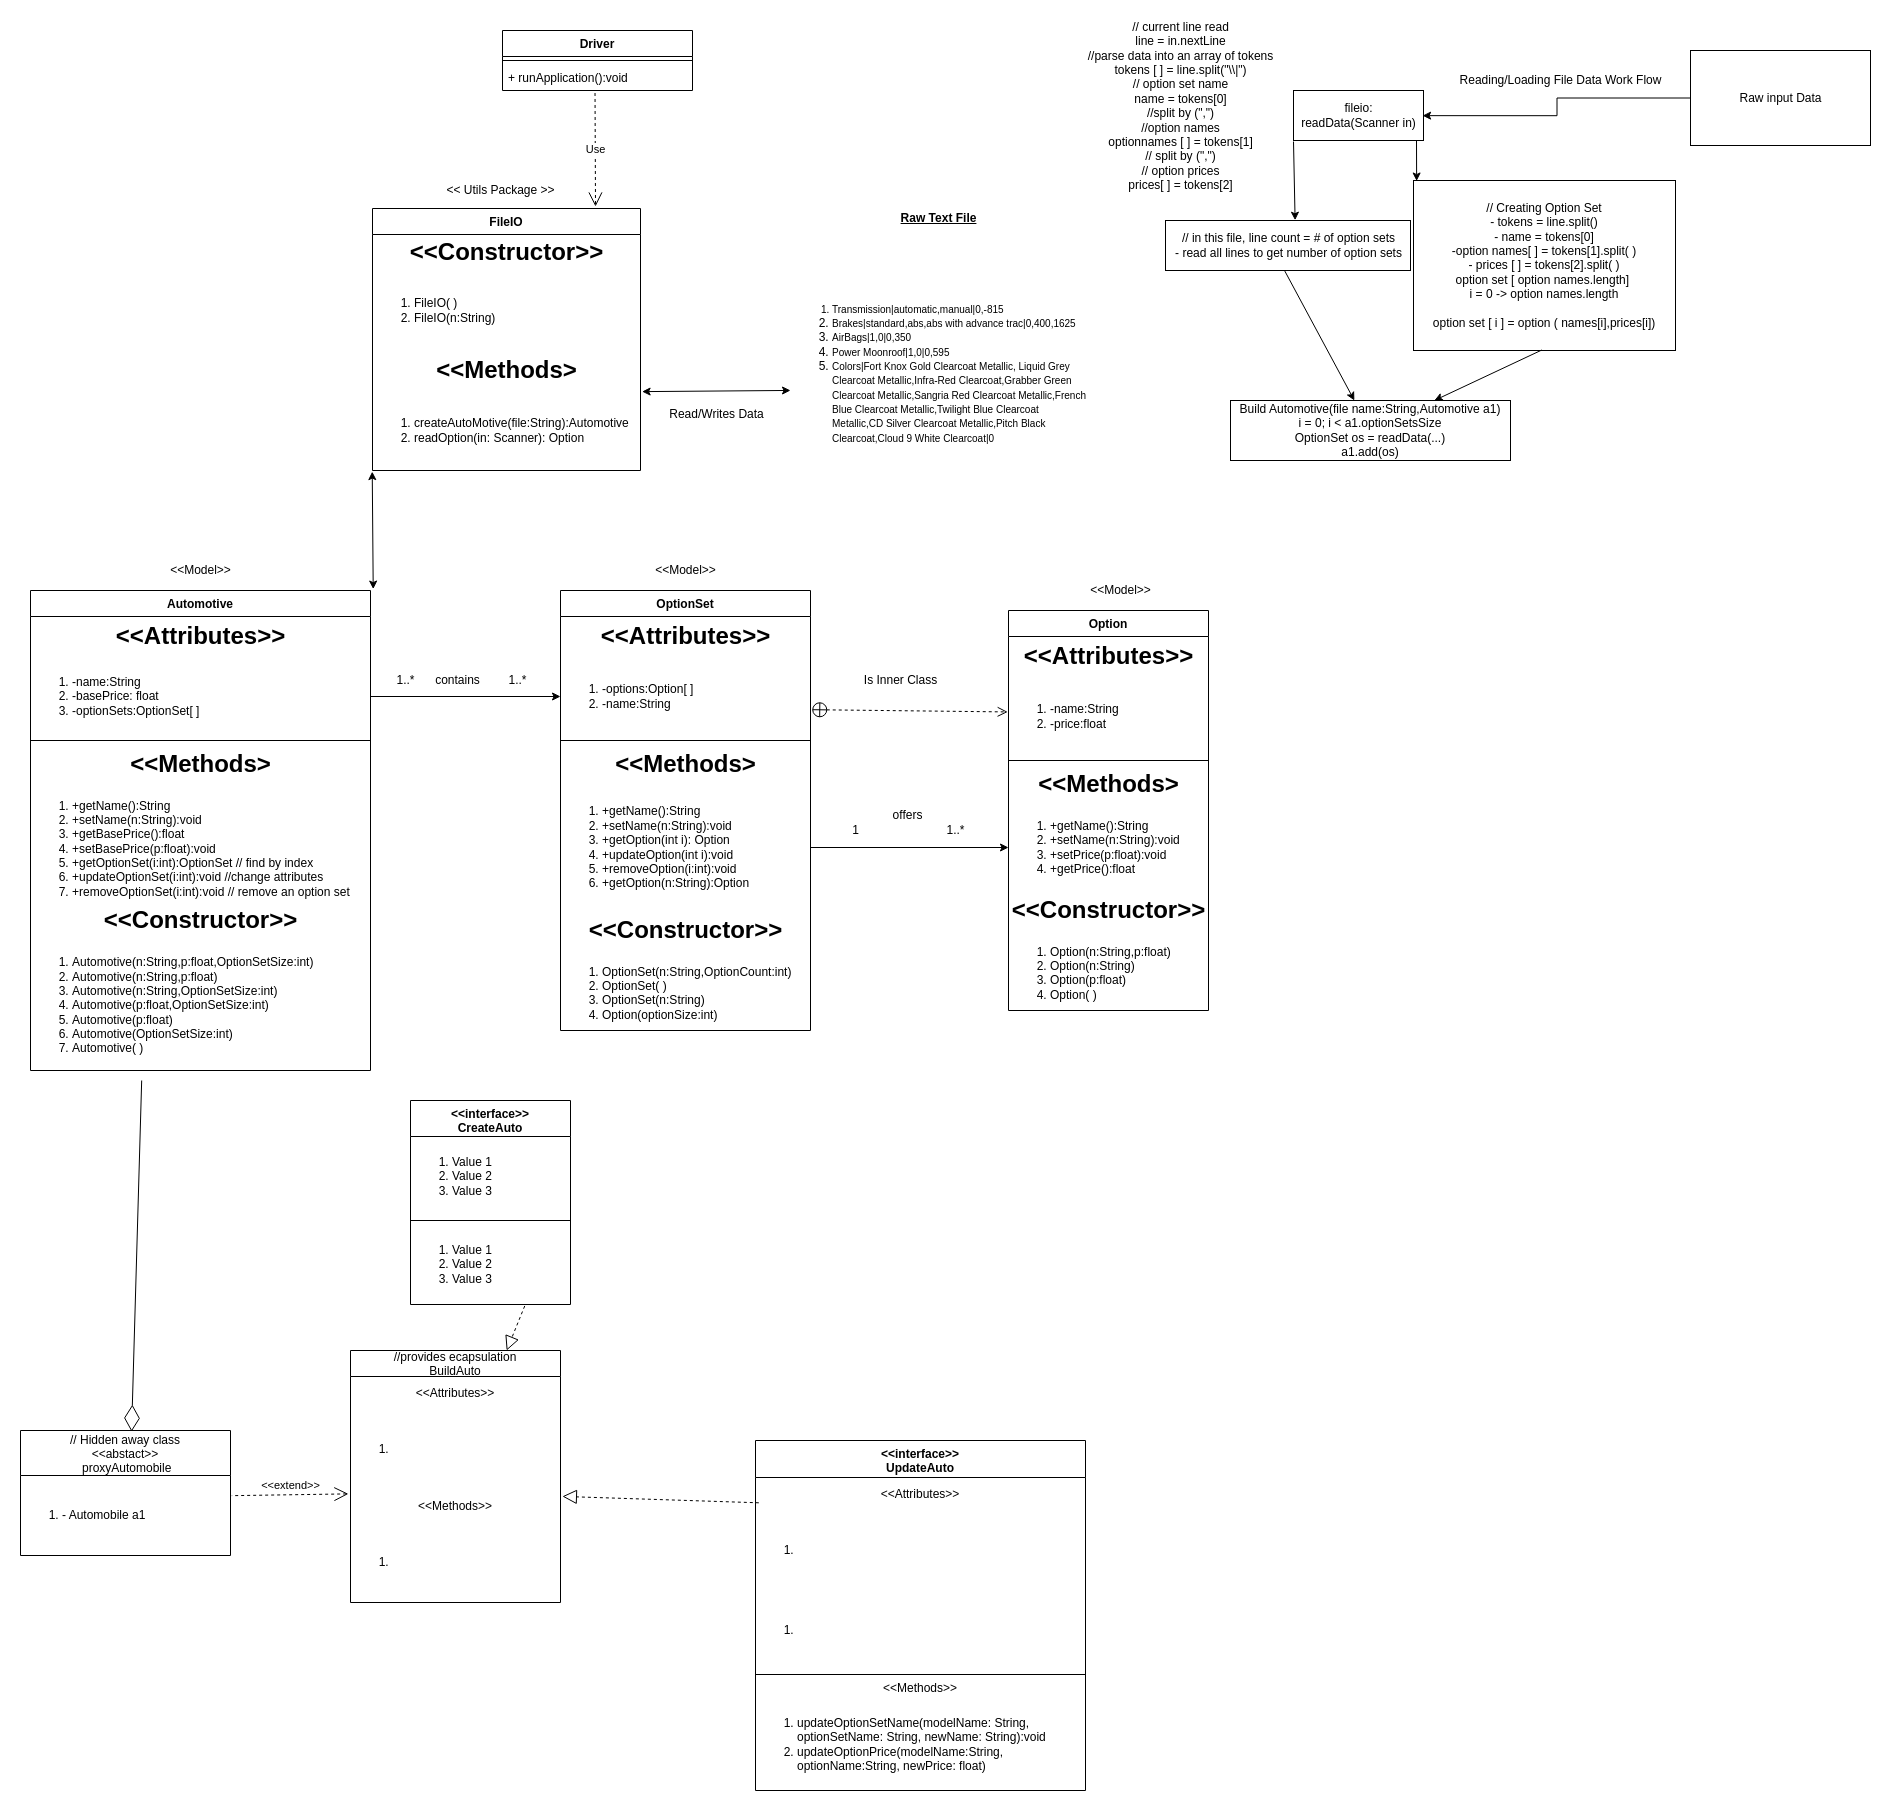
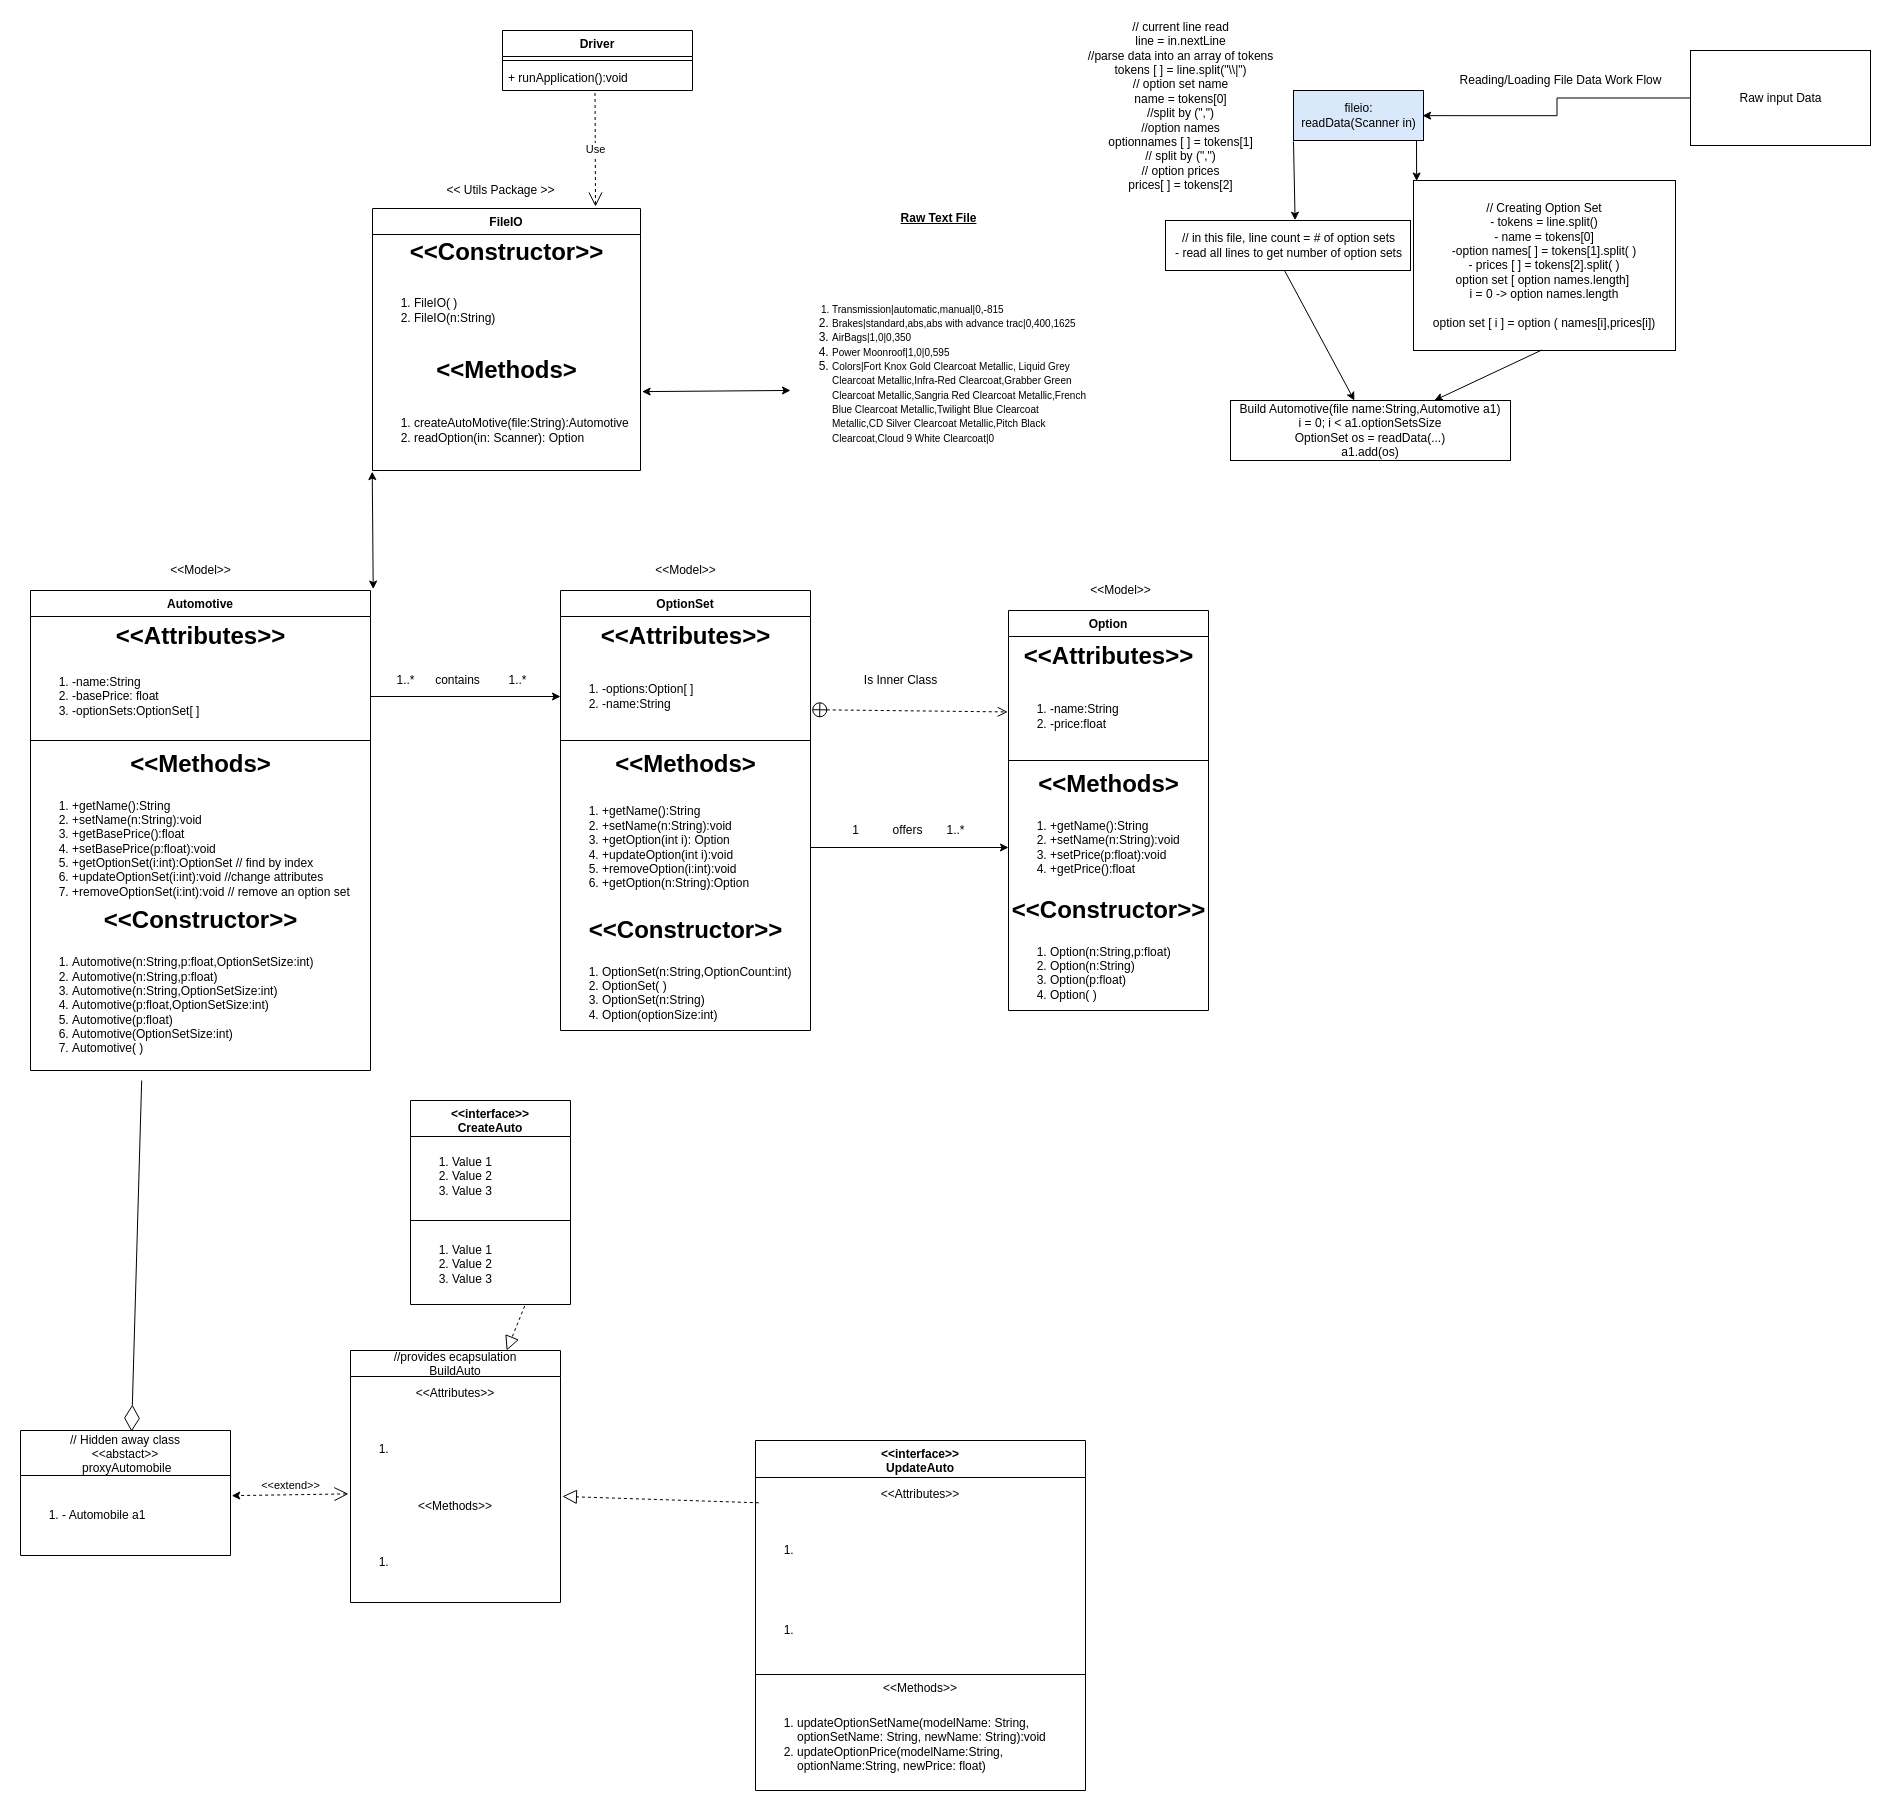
node "fileio: readData(Scanner in)": fillcolor #ffffff -> #dae8fc
node "Read/Writes Data": removed
node "offers": moved (908, 816) -> (908, 831)
edge "- Automobile a1" -> "//provides ecapsulation BuildAuto": arrowhead none -> classic
